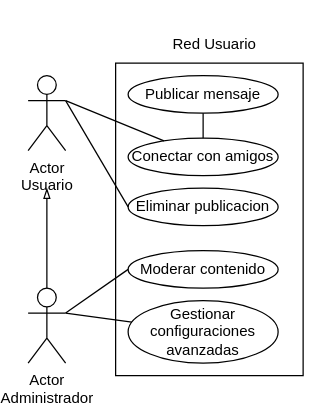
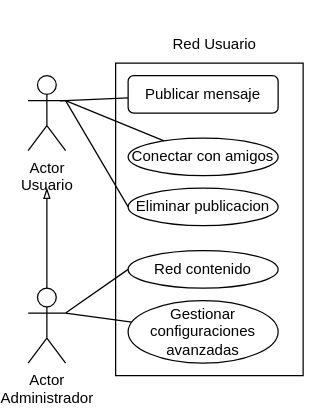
node "Publicar mensaje": shape ellipse -> rounded rectangle
edge "Publicar mensaje" -- "Conectar con amigos": now "Publicar mensaje" -- "Actor Usuario"
node "Moderar contenido": label "Moderar contenido" -> "Red contenido"
